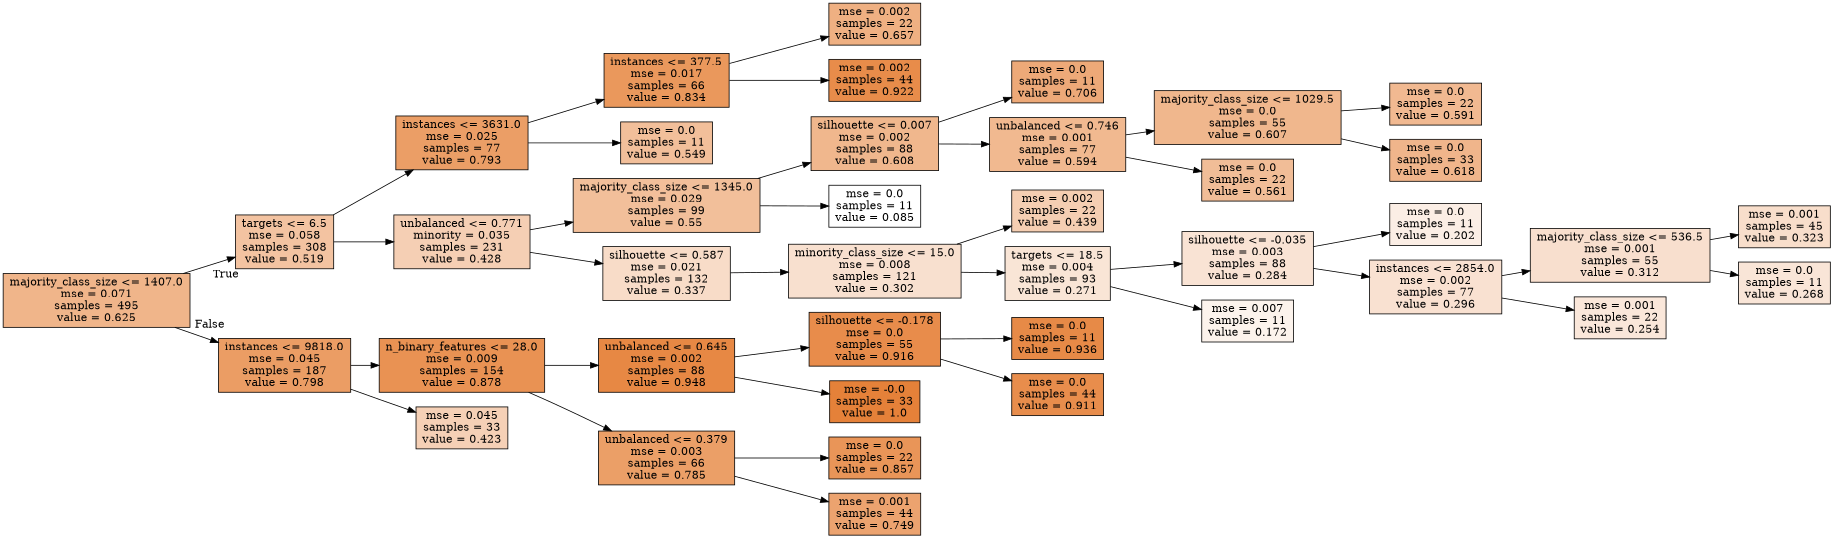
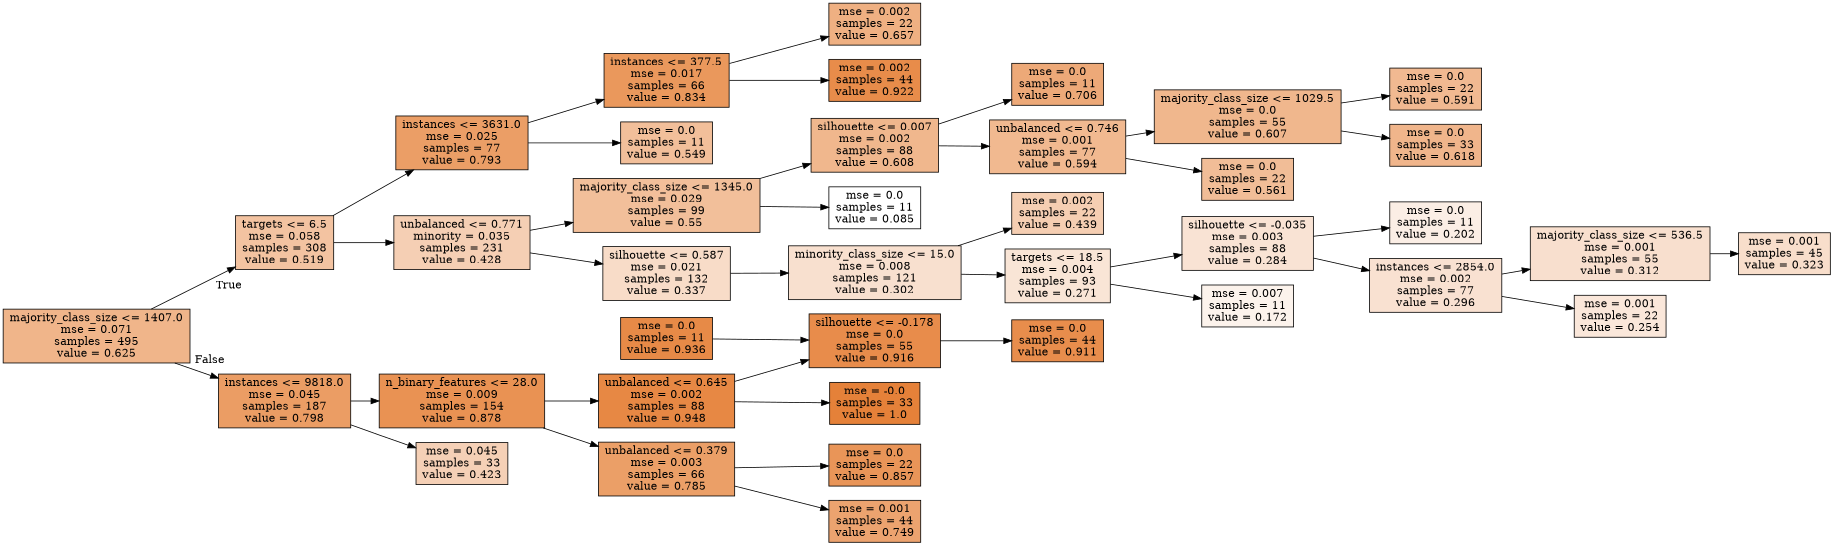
node "mse = 0.0 samples = 11 value = 0.268": removed
edge "silhouette <= -0.178 mse = 0.0 samples = 55 value = 0.916" -> "mse = 0.0 samples = 11 value = 0.936": reversed
